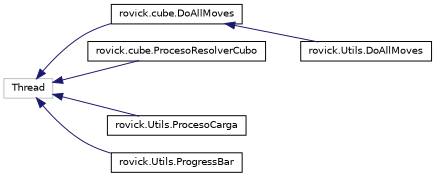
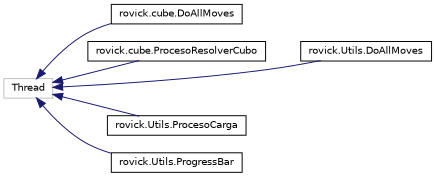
edge "rovick.Utils.DoAllMoves" -> "rovick.cube.DoAllMoves": now "rovick.Utils.DoAllMoves" -> "Thread"
